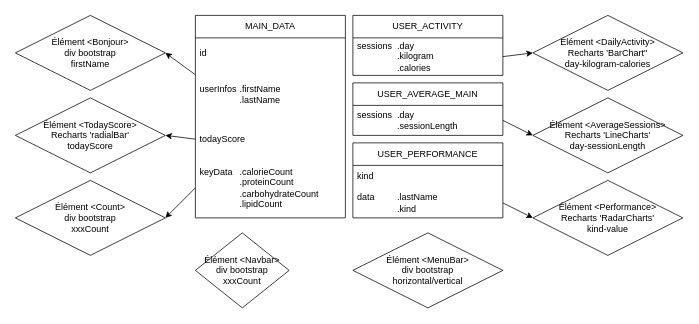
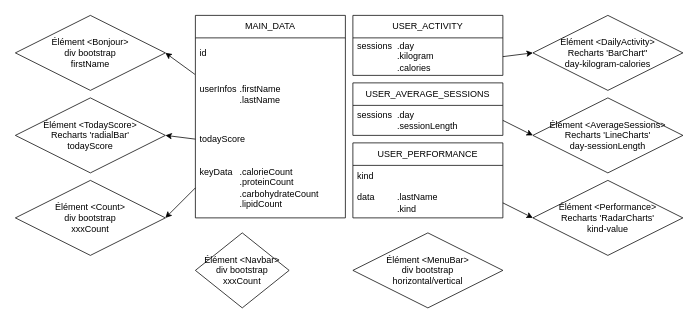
node "USER_AVERAGE_MAIN": label "USER_AVERAGE_MAIN" -> "USER_AVERAGE_SESSIONS"
